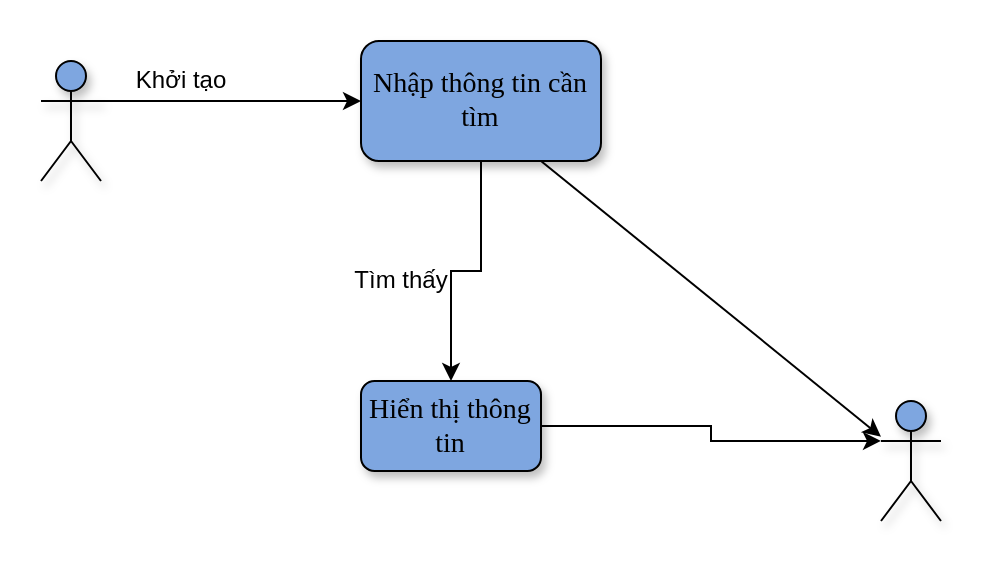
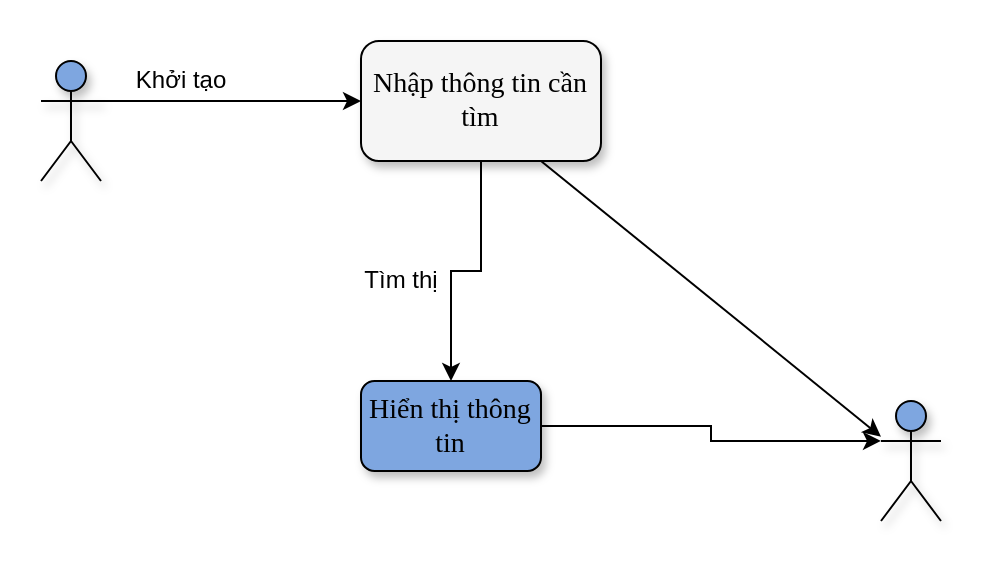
node "Nhập thông tin cần tìm": fillcolor #7ea6e0 -> #f5f5f5
node "Tìm thấy": label "Tìm thấy" -> "Tìm thị"
